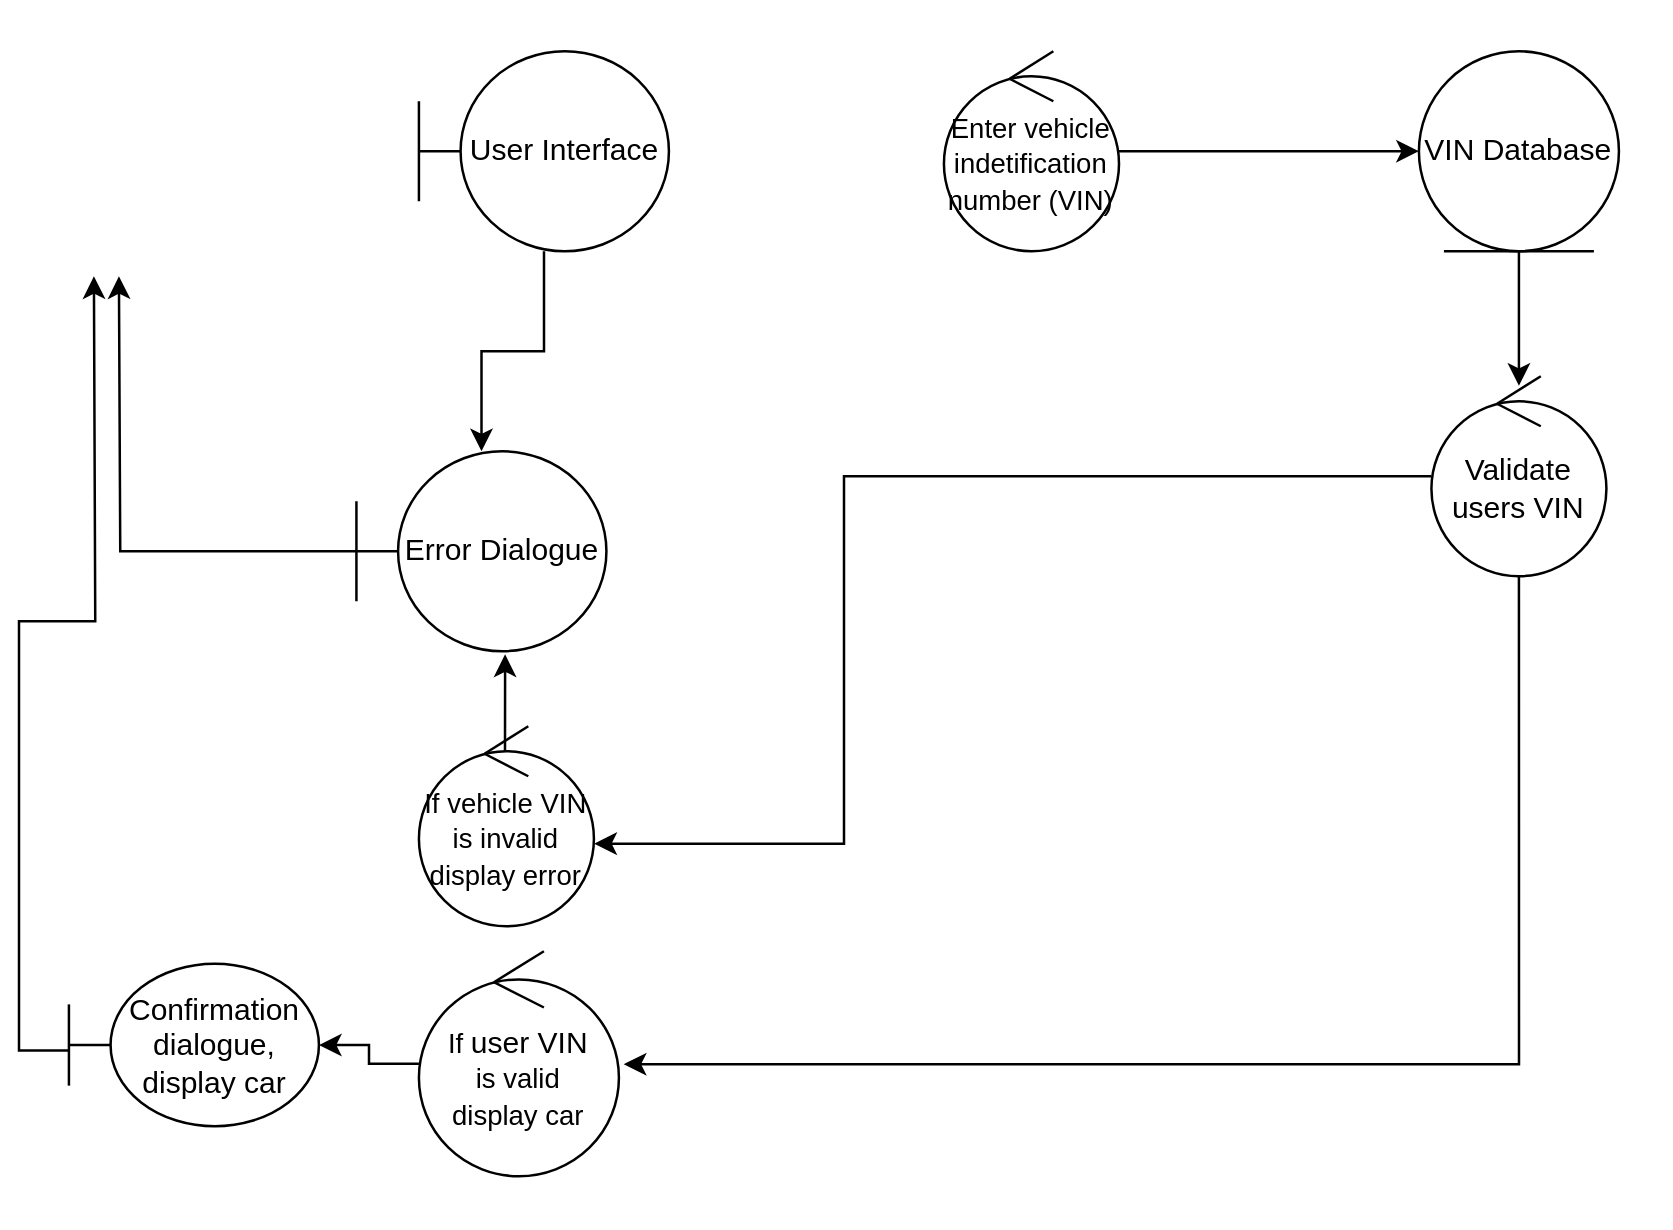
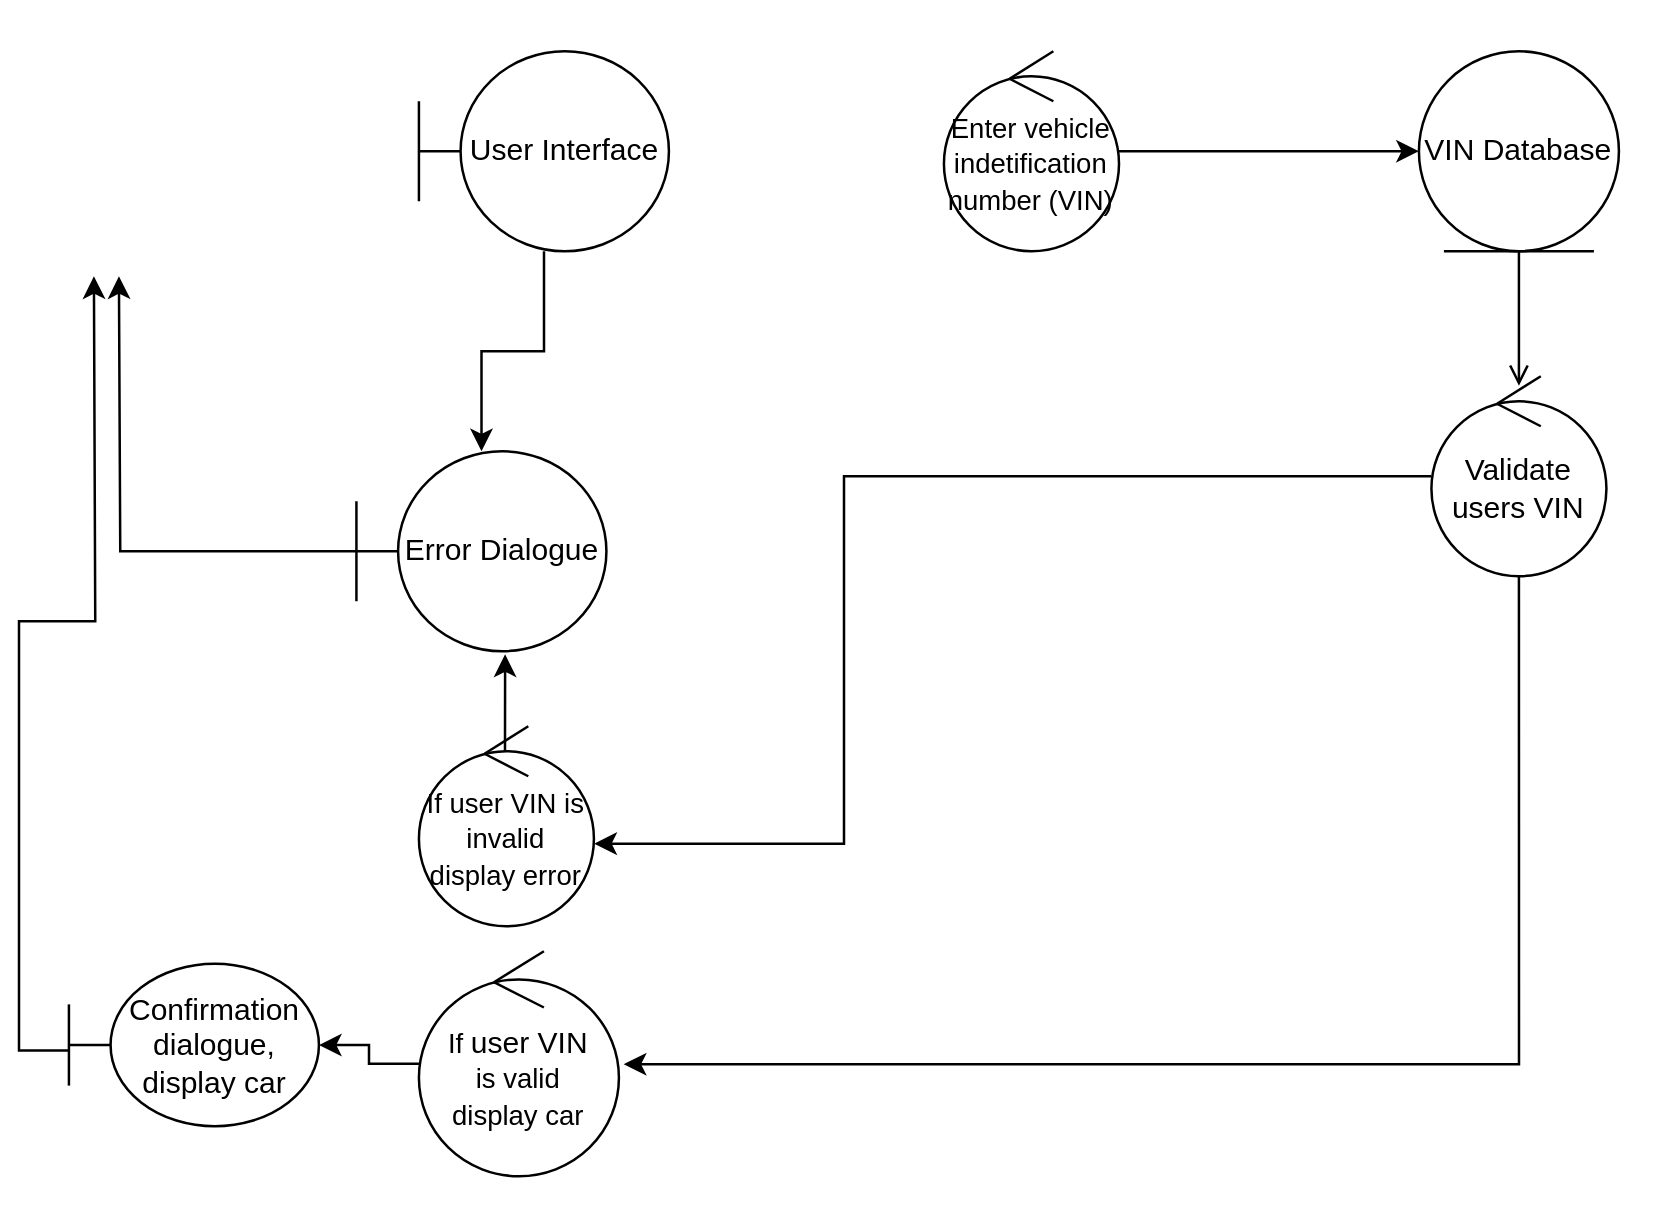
edge "VIN Database" -> "Validate users VIN": arrowhead classic -> open
node "If vehicle VIN is invalid display error": label "If vehicle VIN is invalid display error" -> "If user VIN is invalid display error"
